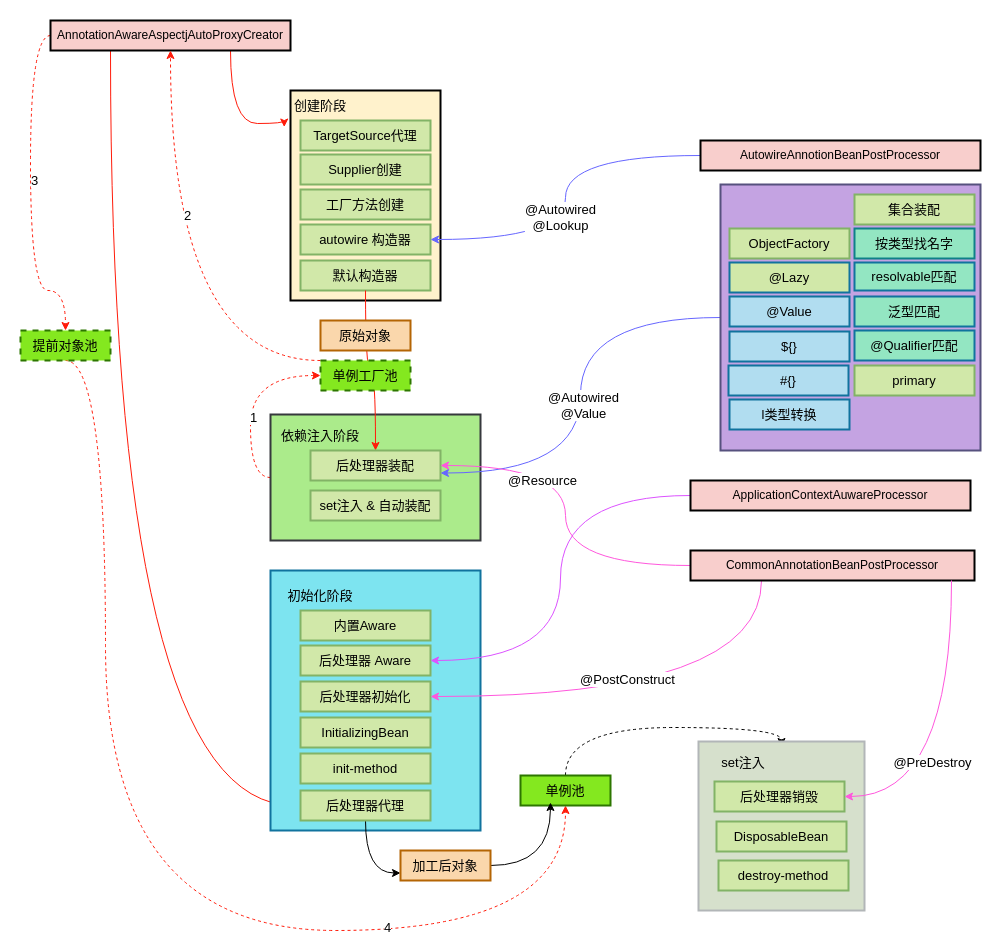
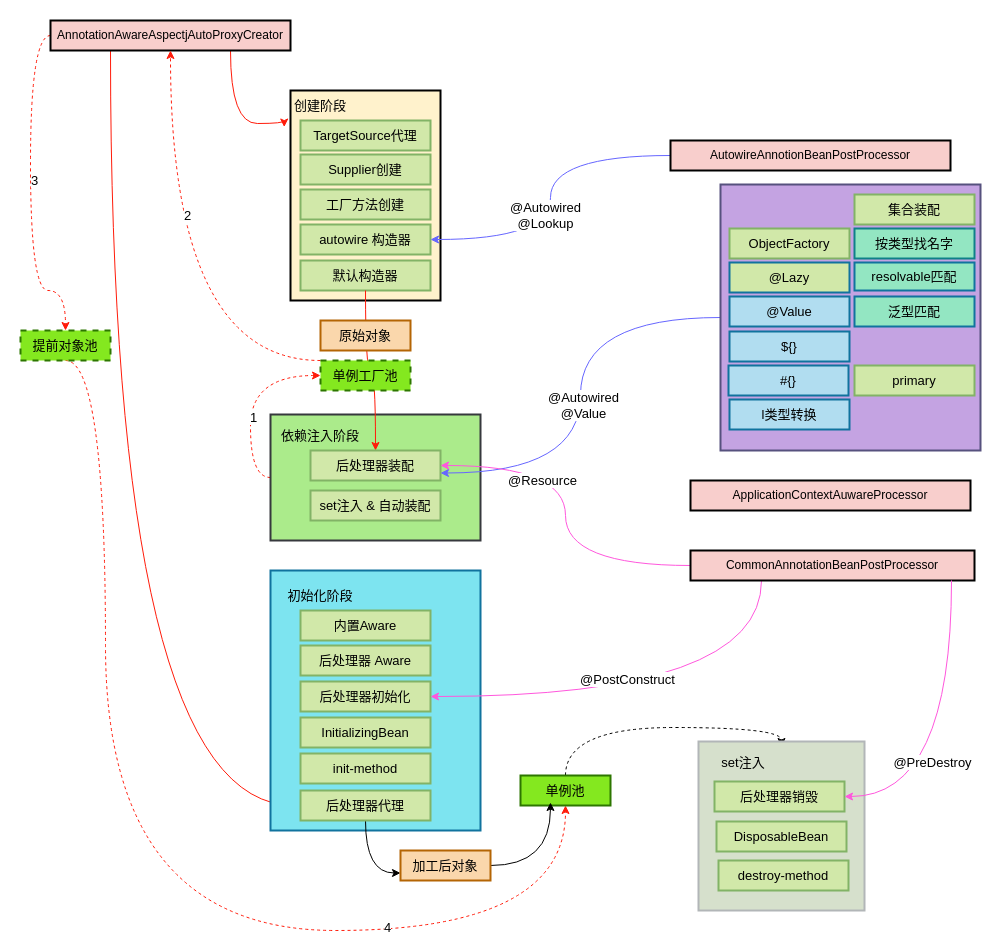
node "AutowireAnnotionBeanPostProcessor": moved (841, 156) -> (811, 156)
node "@Qualifier匹配": removed
edge "ApplicationContextAuwareProcessor" -> "后处理器 Aware": removed
